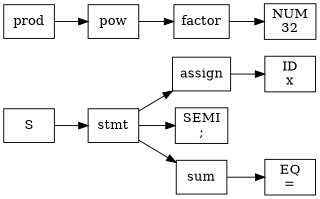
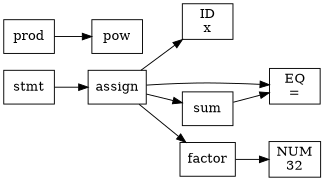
edge "pow" -> "factor": now "assign" -> "factor"
edge "assign" -> "EQ": added
node "S": removed
node "SEMI": removed
edge "stmt" -> "sum": now "assign" -> "sum"
